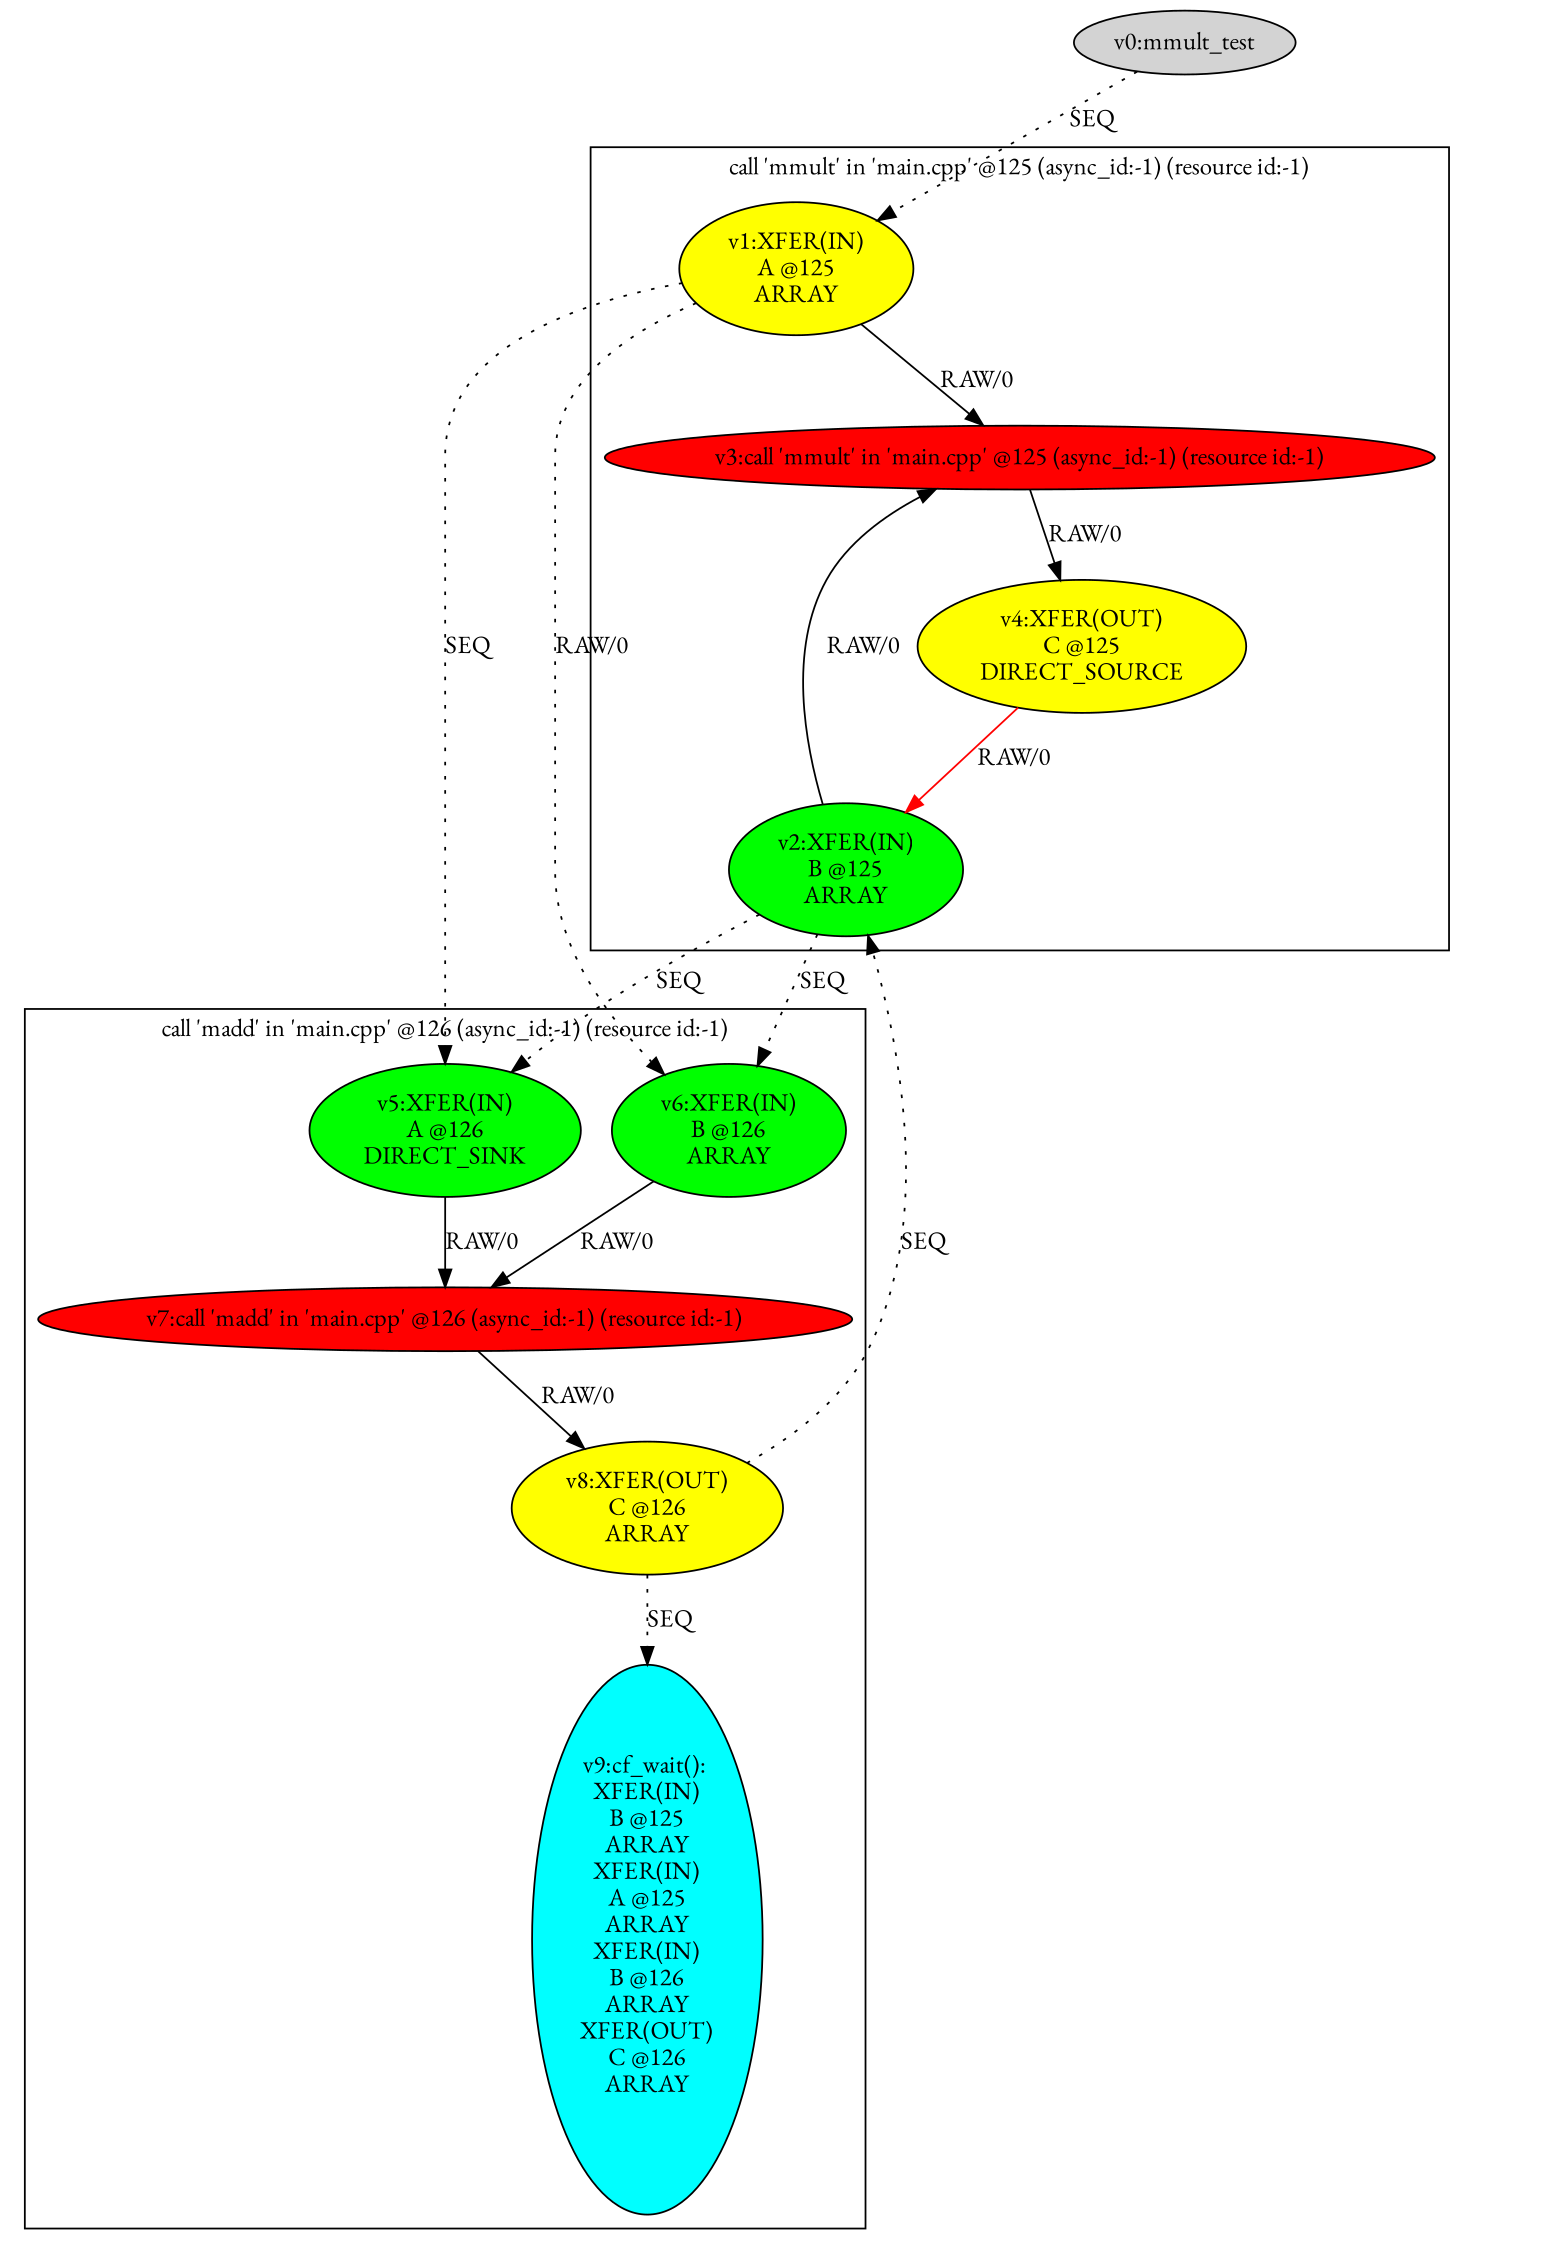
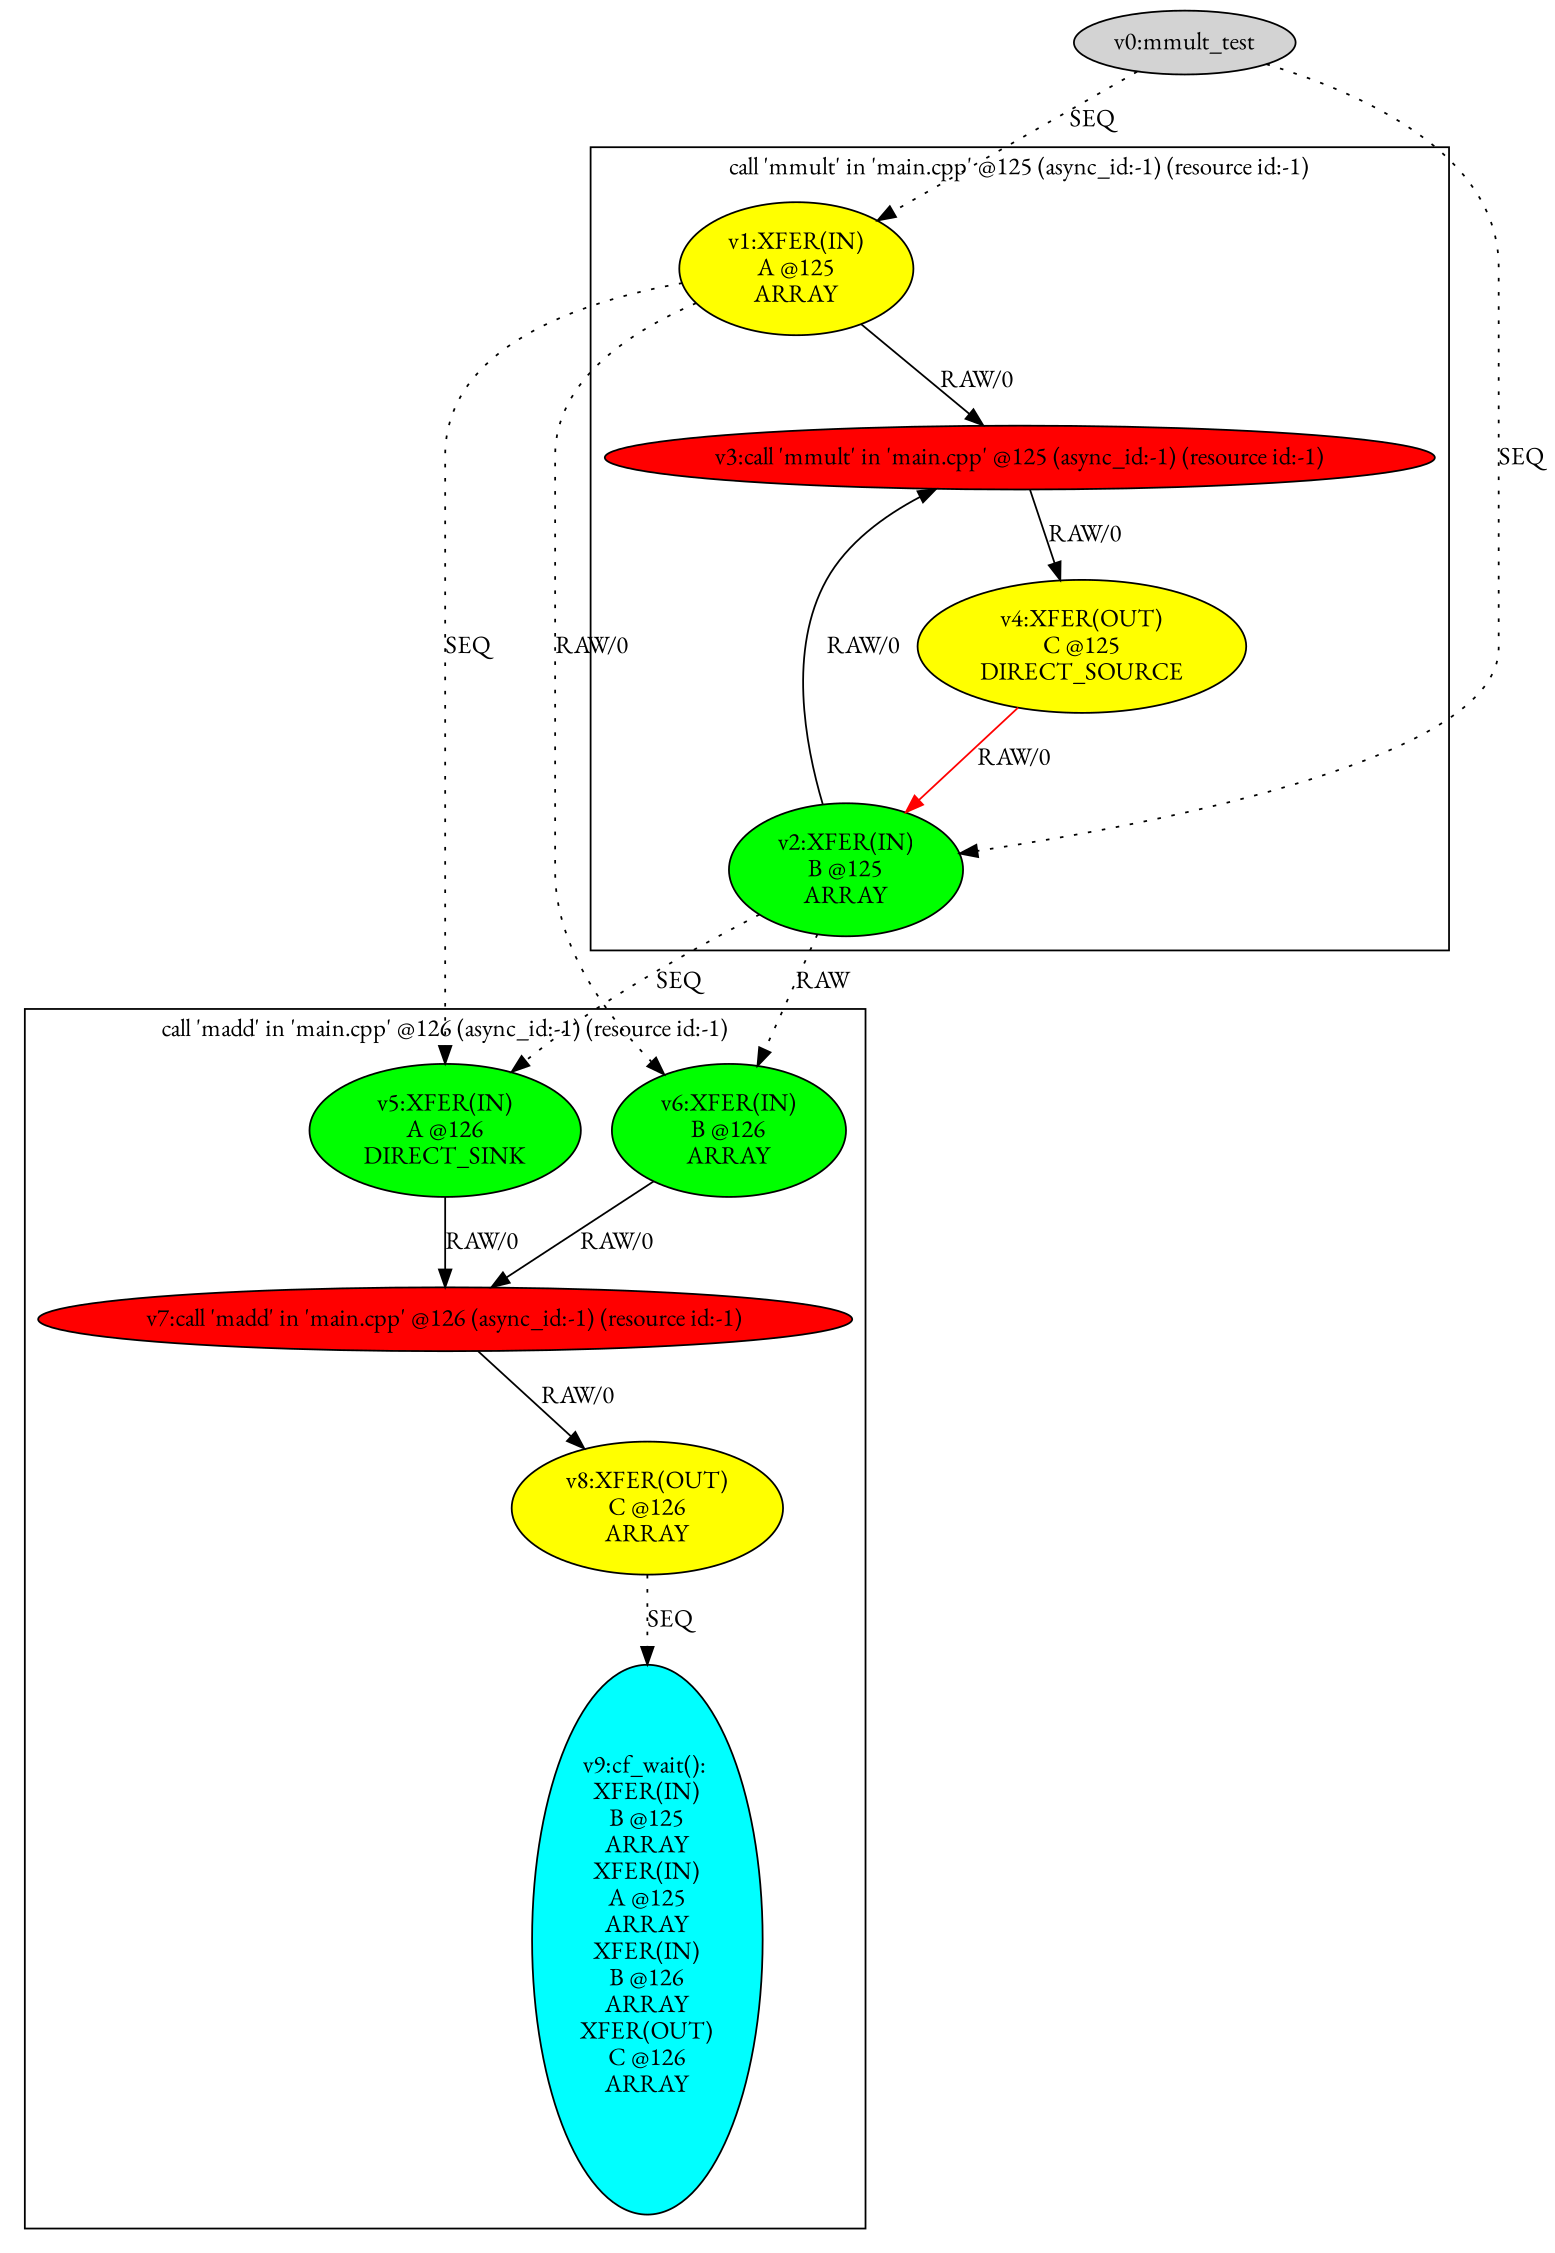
edge "v2:XFER(IN) B @125 ARRAY" -> "v6:XFER(IN) B @126 ARRAY": label "SEQ" -> "RAW"
edge "v8:XFER(OUT) C @126 ARRAY" -> "v2:XFER(IN) B @125 ARRAY": now "v0:mmult_test" -> "v2:XFER(IN) B @125 ARRAY"
